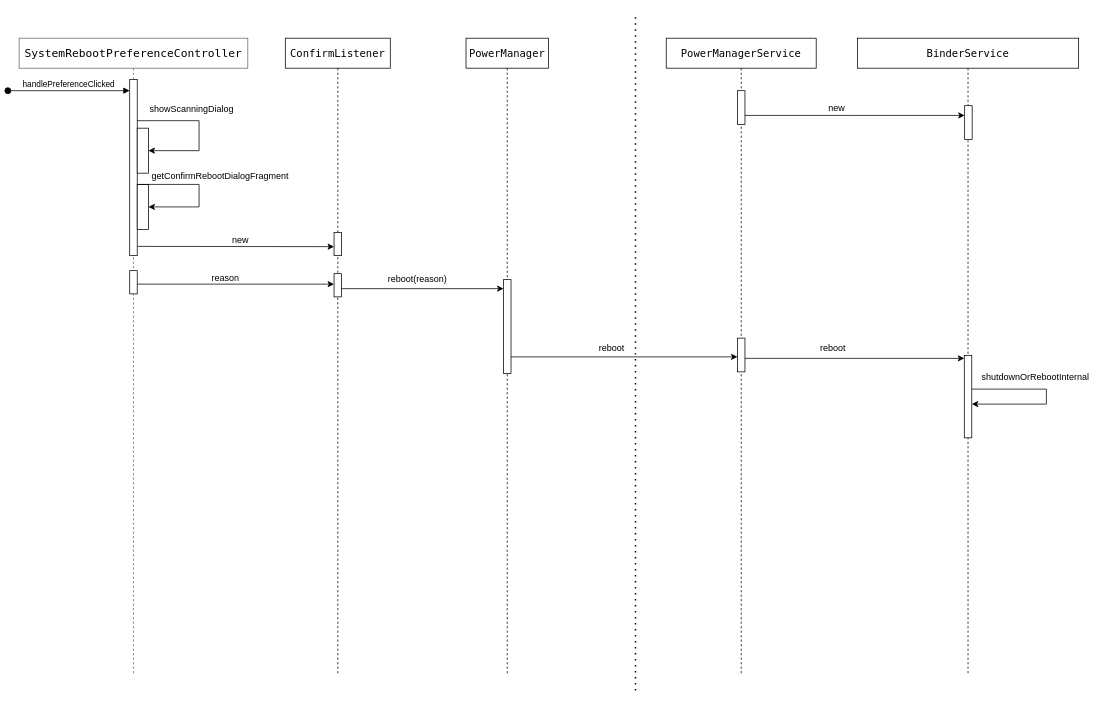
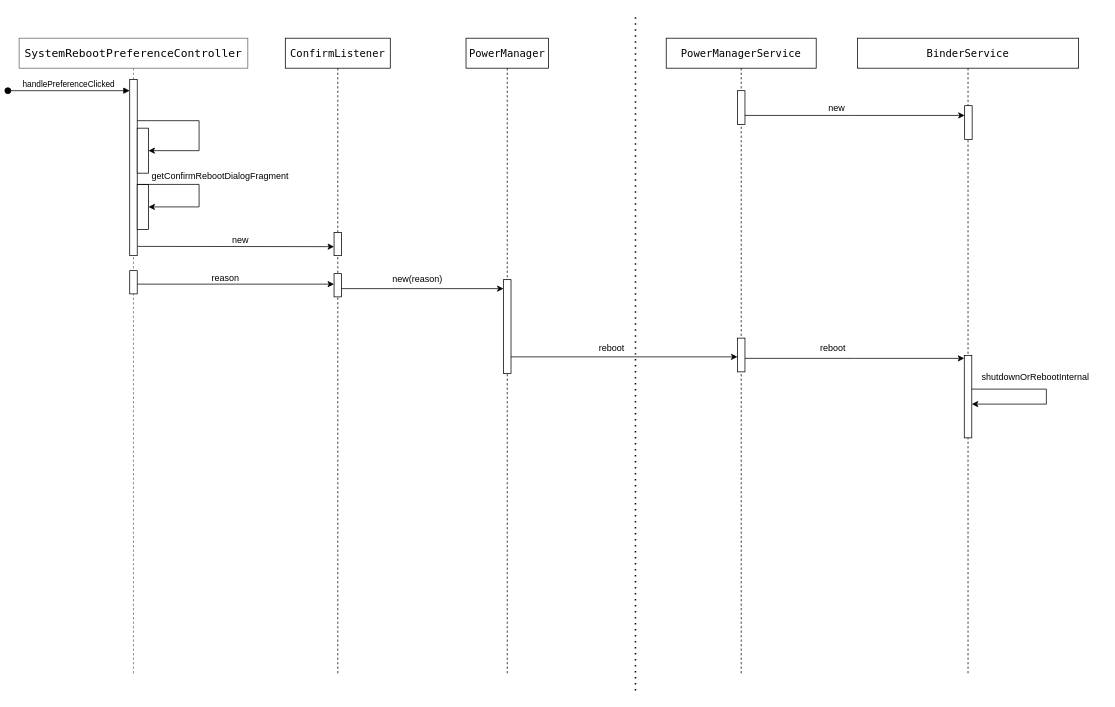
node "showScanningDialog": removed
node "reboot(reason)": label "reboot(reason)" -> "new(reason)"
